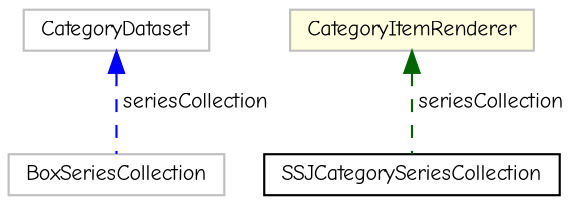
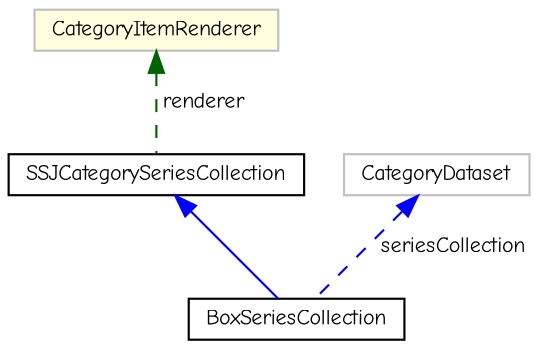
edge "SSJCategorySeriesCollection" -> "CategoryItemRenderer": label " seriesCollection" -> " renderer"
node "BoxSeriesCollection": color grey75 -> black
edge "BoxSeriesCollection" -> "SSJCategorySeriesCollection": added
